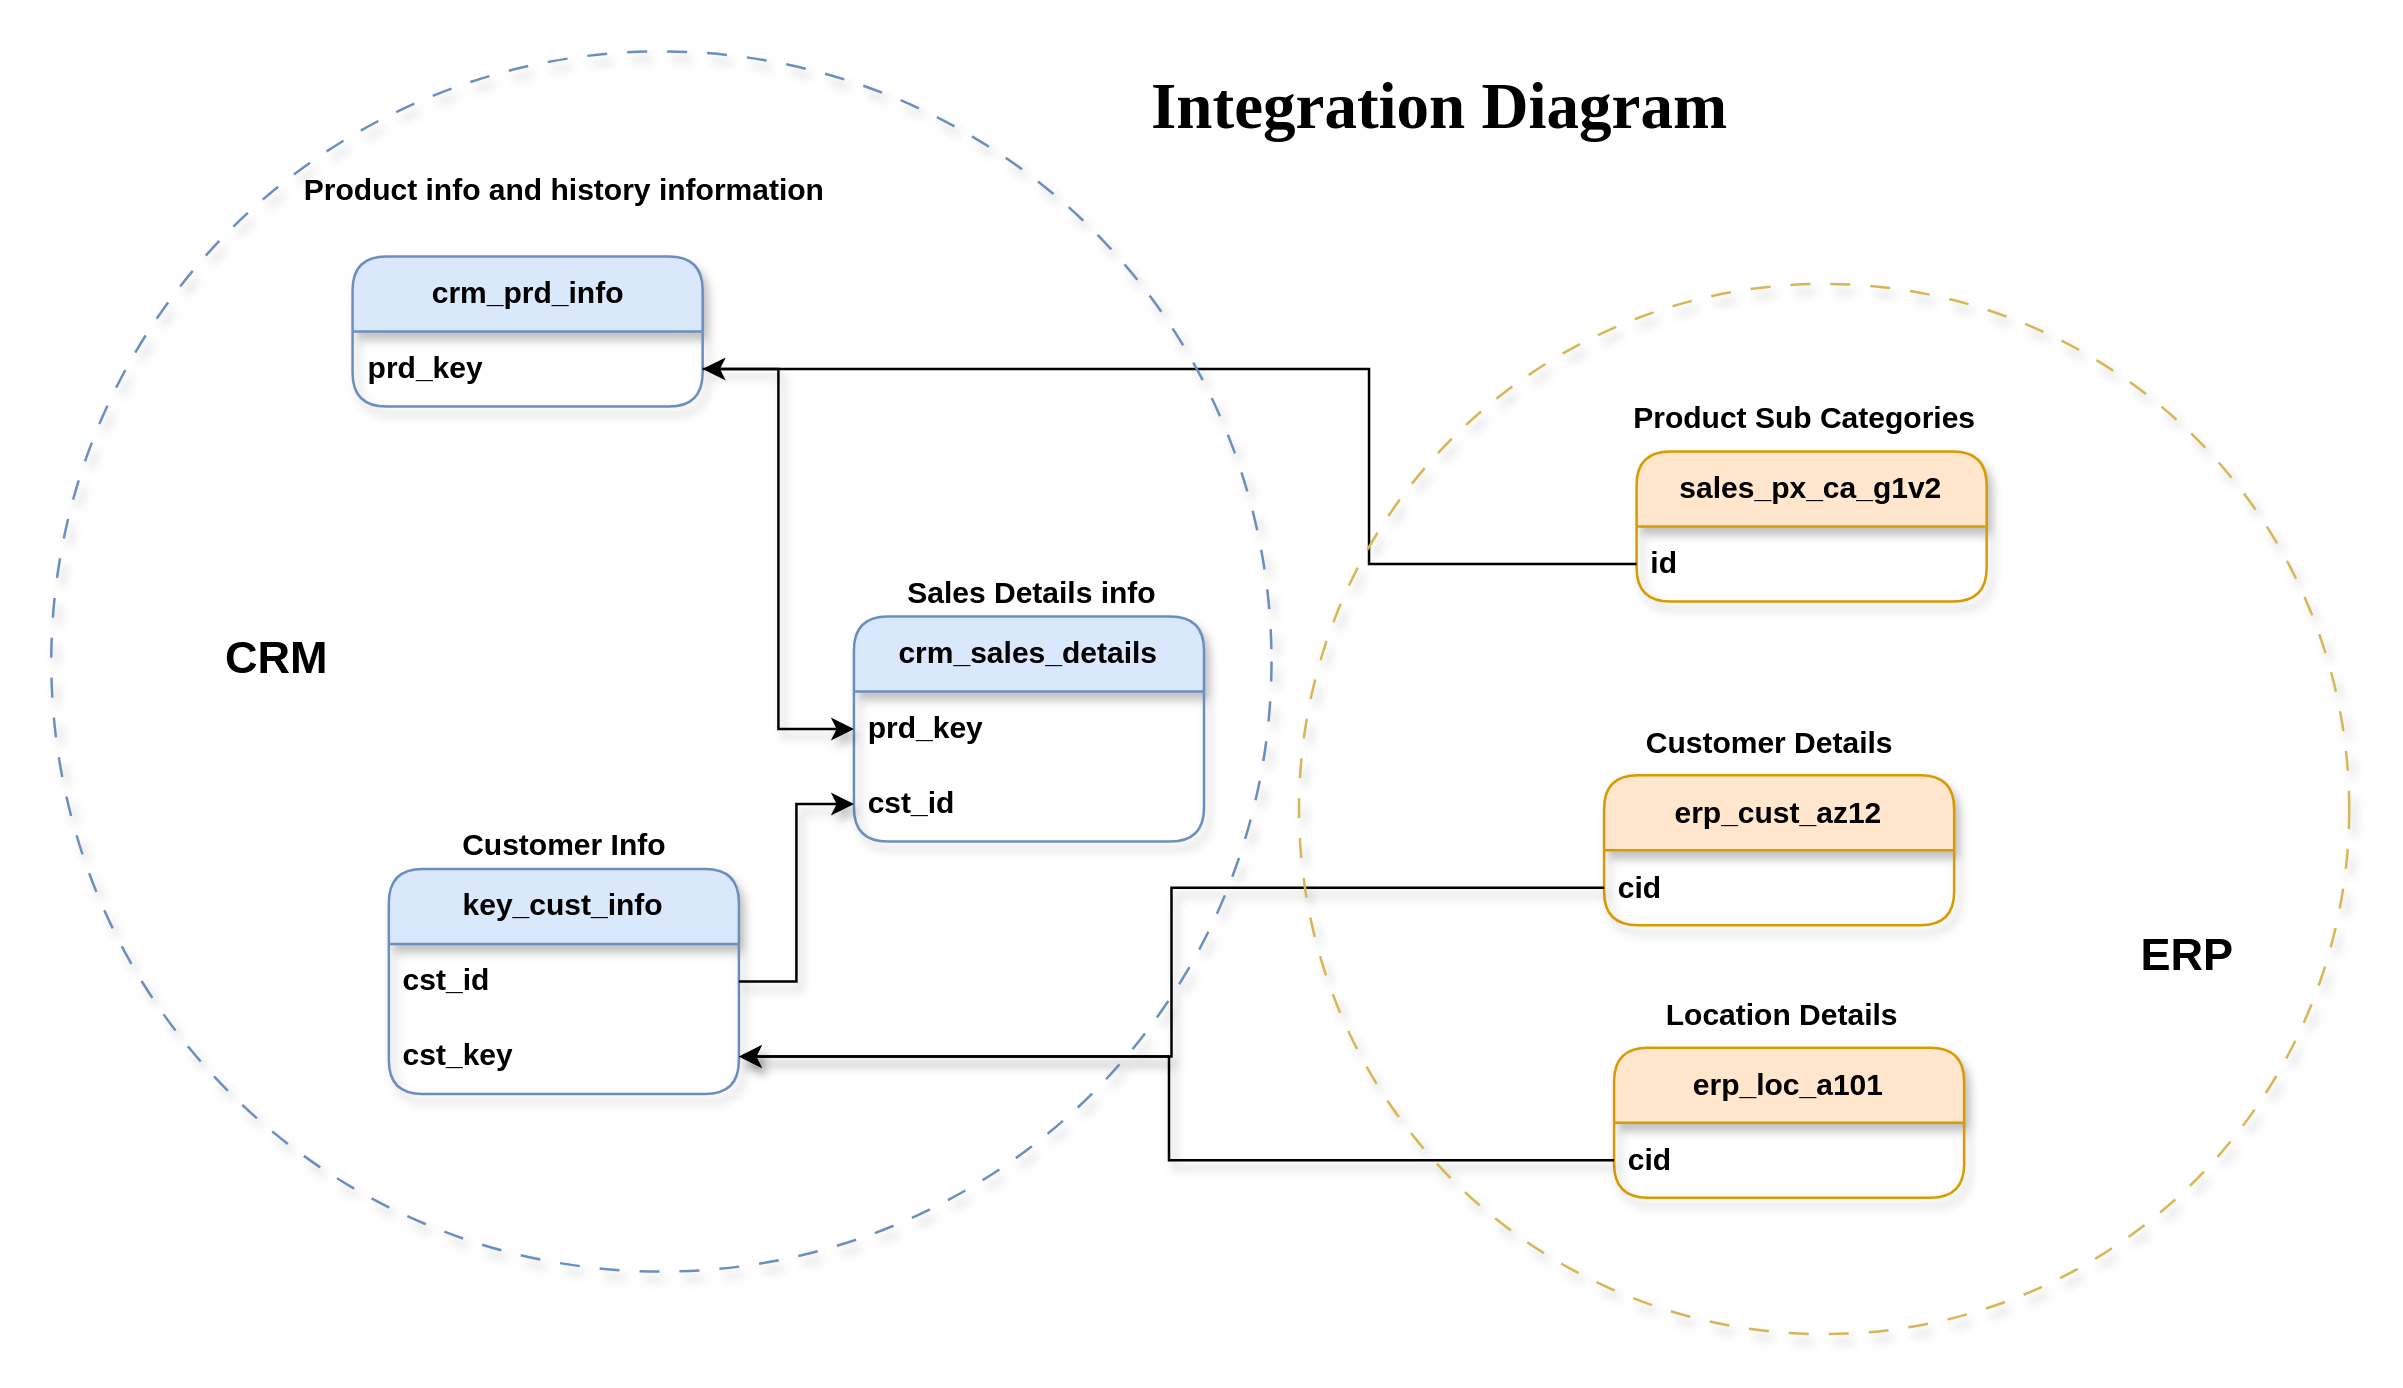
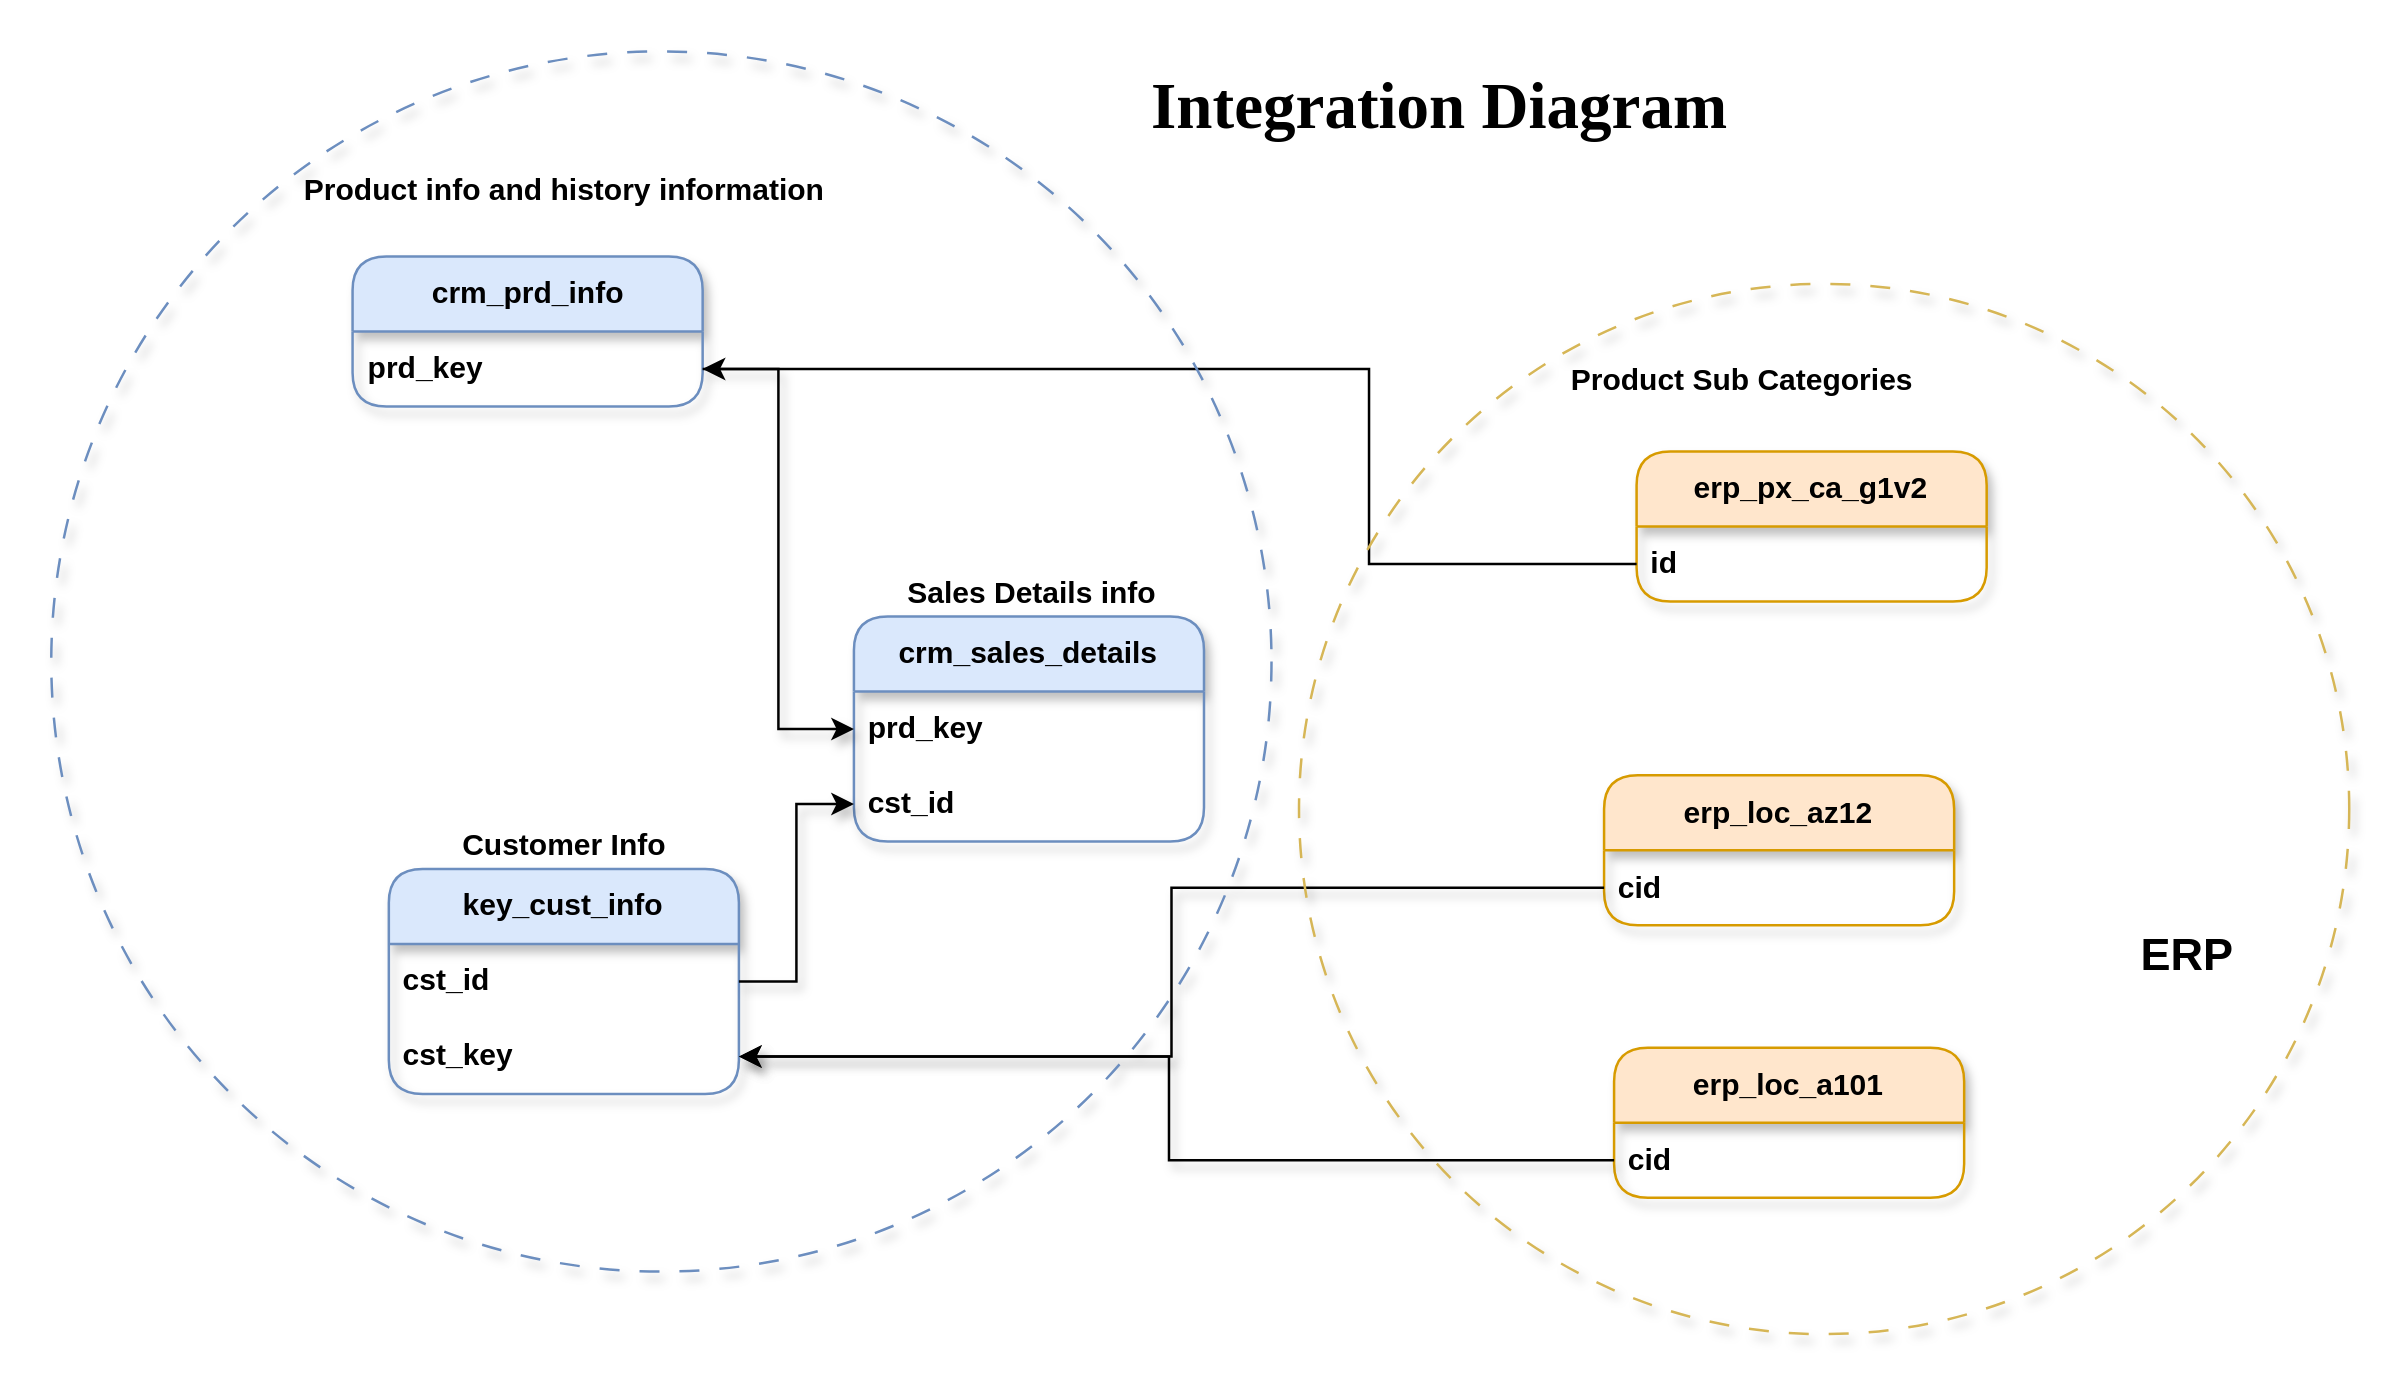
node "Product Sub Categories": moved (1803, 419) -> (1740, 381)
node "sales_px_ca_g1v2": label "sales_px_ca_g1v2" -> "erp_px_ca_g1v2"
node "CRM": removed
node "Customer Details": removed
node "erp_cust_az12": label "erp_cust_az12" -> "erp_loc_az12"
node "Location Details": removed
